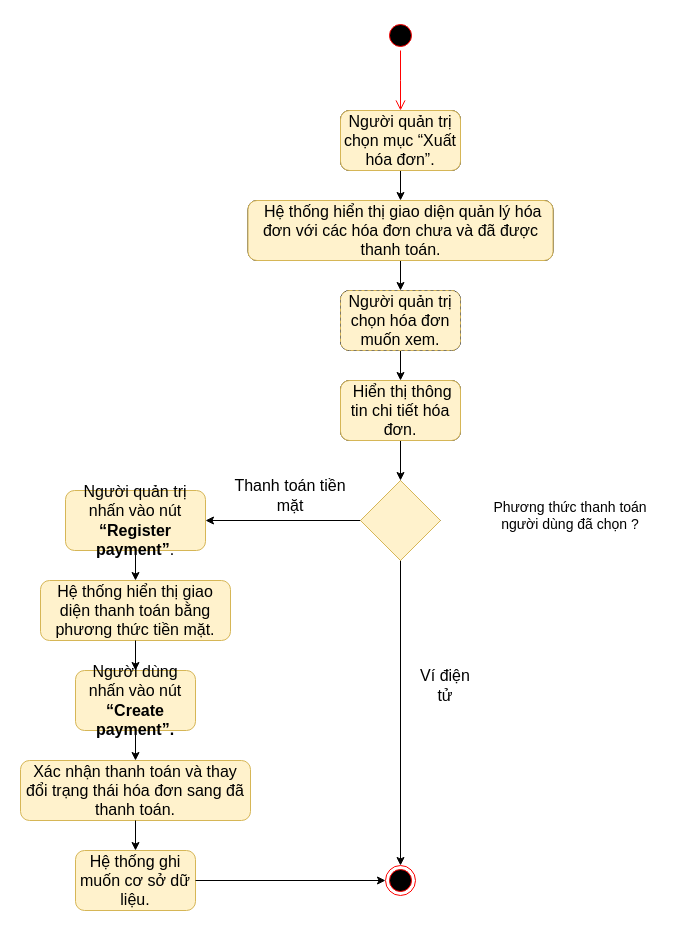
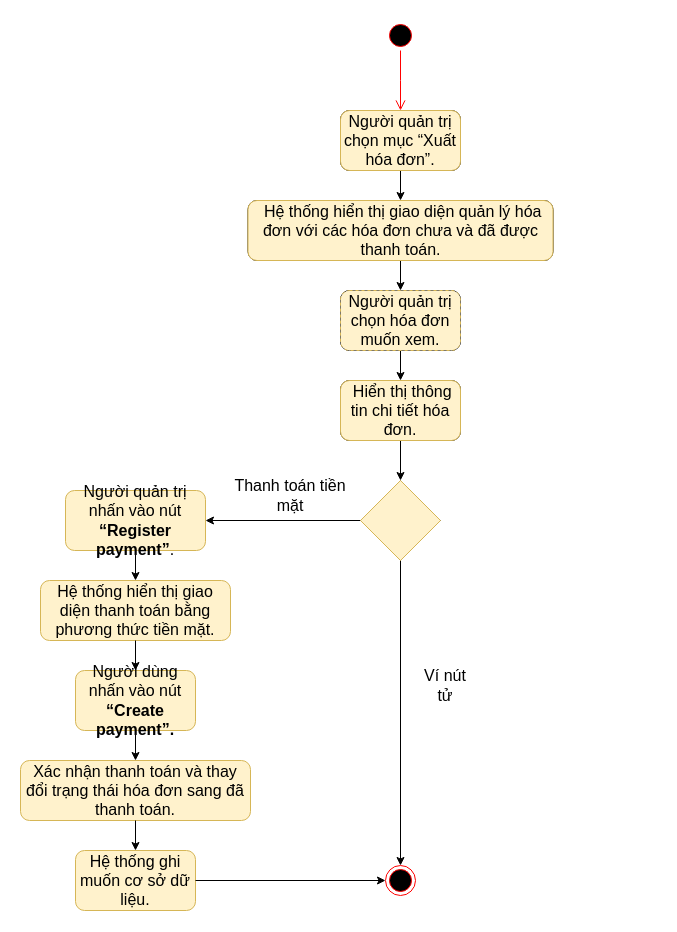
node "Phương thức thanh toán người dùng đã chọn ?": removed
node "Ví điện tử": label "Ví điện tử" -> "Ví nút tử"
